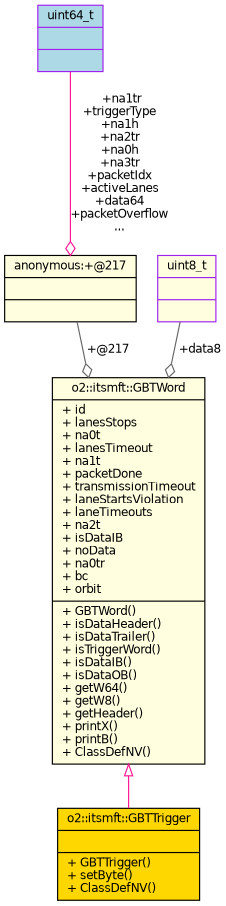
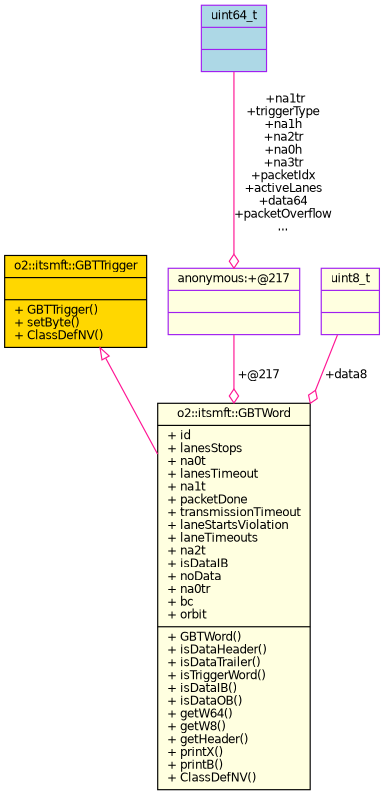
node "anonymous:+@217": color black -> purple
edge "anonymous:+@217" -> "o2::itsmft::GBTWord": color gray40 -> deeppink
edge "uint8_t" -> "o2::itsmft::GBTWord": color gray40 -> deeppink
edge "o2::itsmft::GBTTrigger" -> "o2::itsmft::GBTWord": reversed
